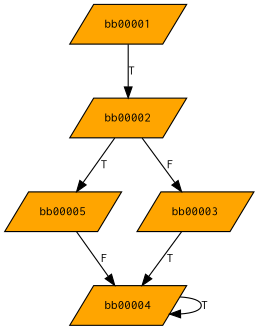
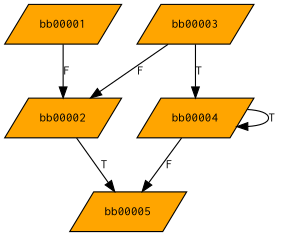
edge "bb00001" -> "bb00002": label "T" -> "F"
edge "bb00002" -> "bb00003": reversed
edge "bb00005" -> "bb00004": reversed
